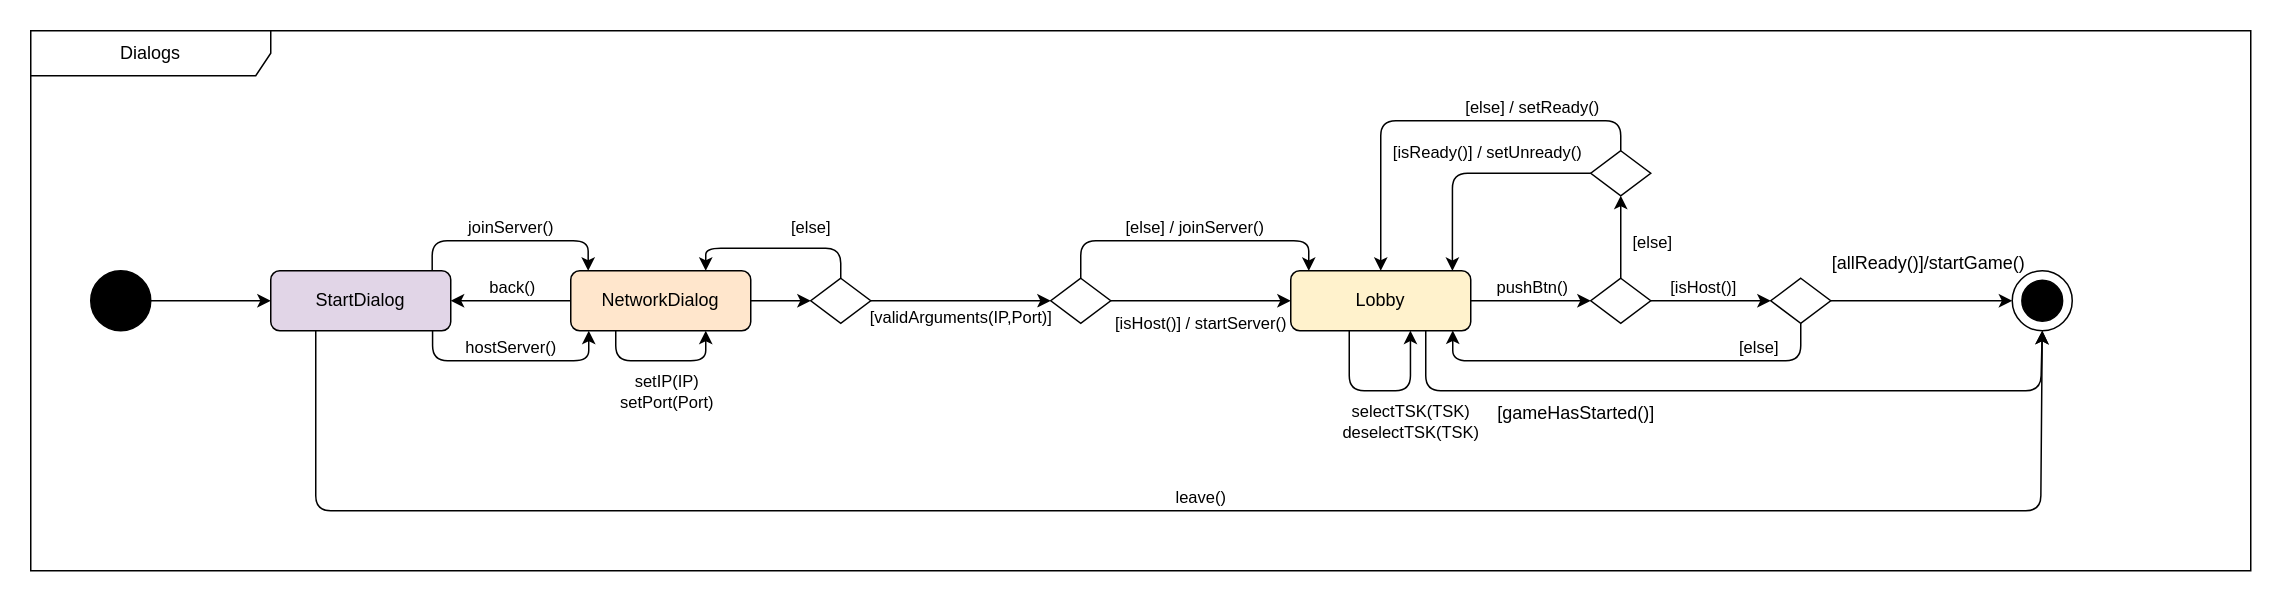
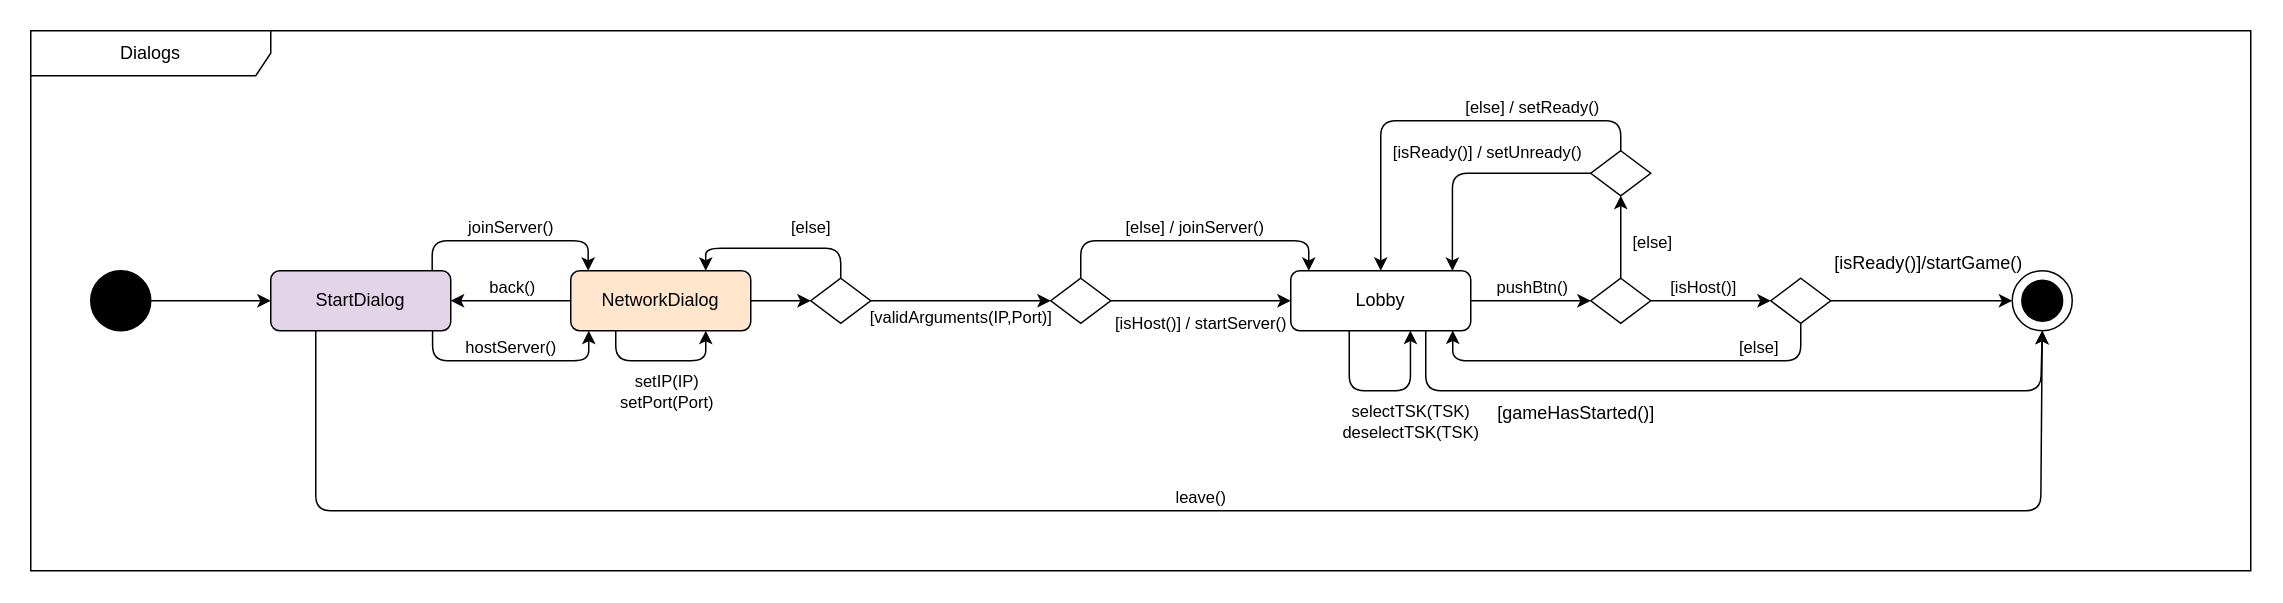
node "[allReady()]/startGame()": label "[allReady()]/startGame()" -> "[isReady()]/startGame()"
node "Lobby": fillcolor #fff2cc -> #ffffff
